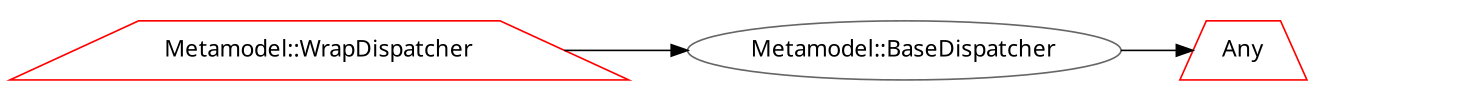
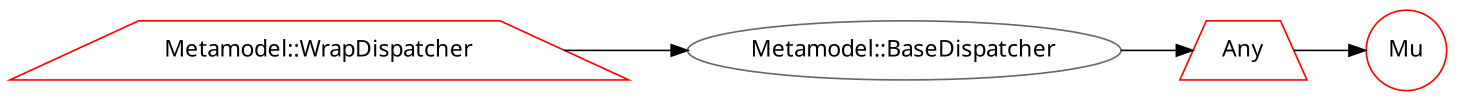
node "Mu": added
